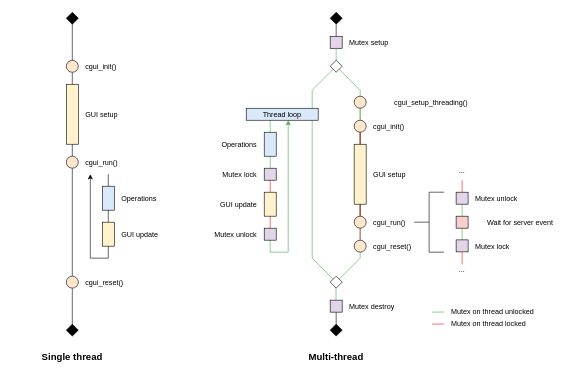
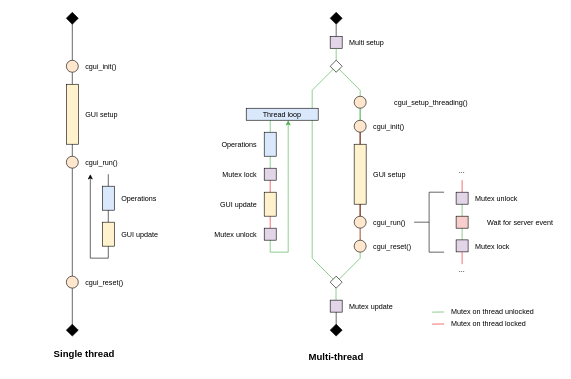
node "Mutex setup": label "Mutex setup" -> "Multi setup"
node "Mutex destroy": label "Mutex destroy" -> "Mutex update"
node "Single thread": moved (72, 357) -> (84, 354)
